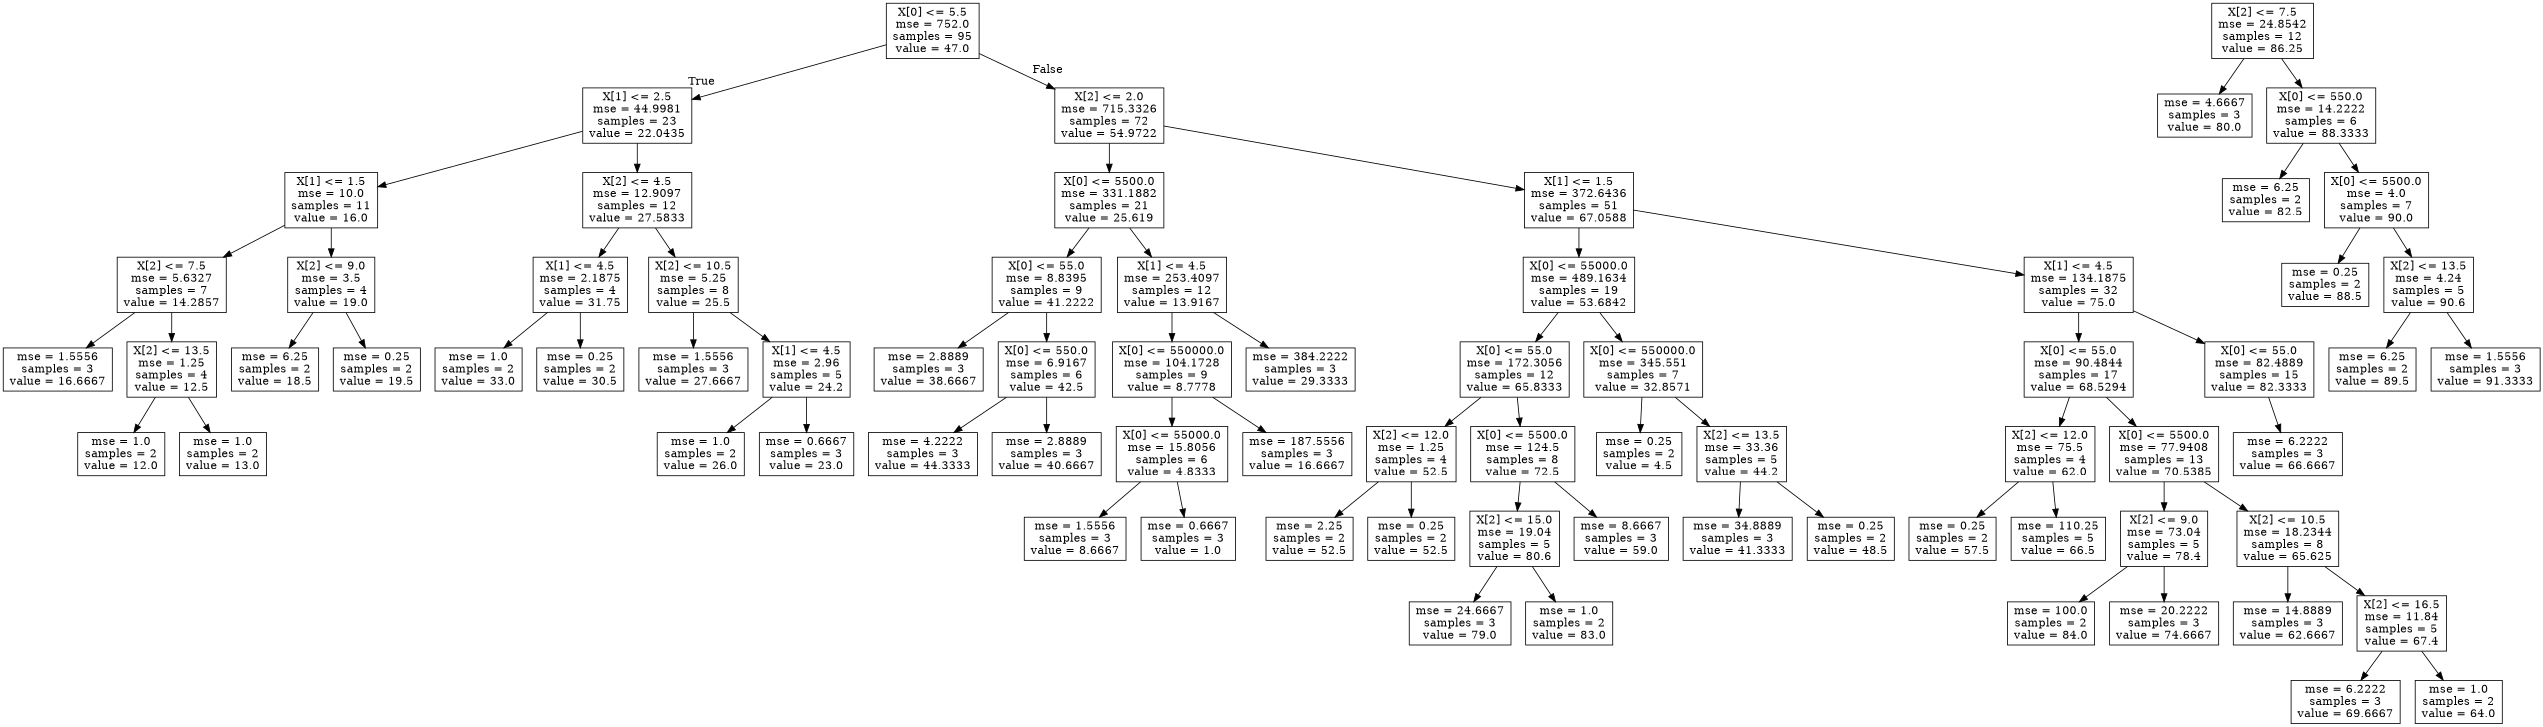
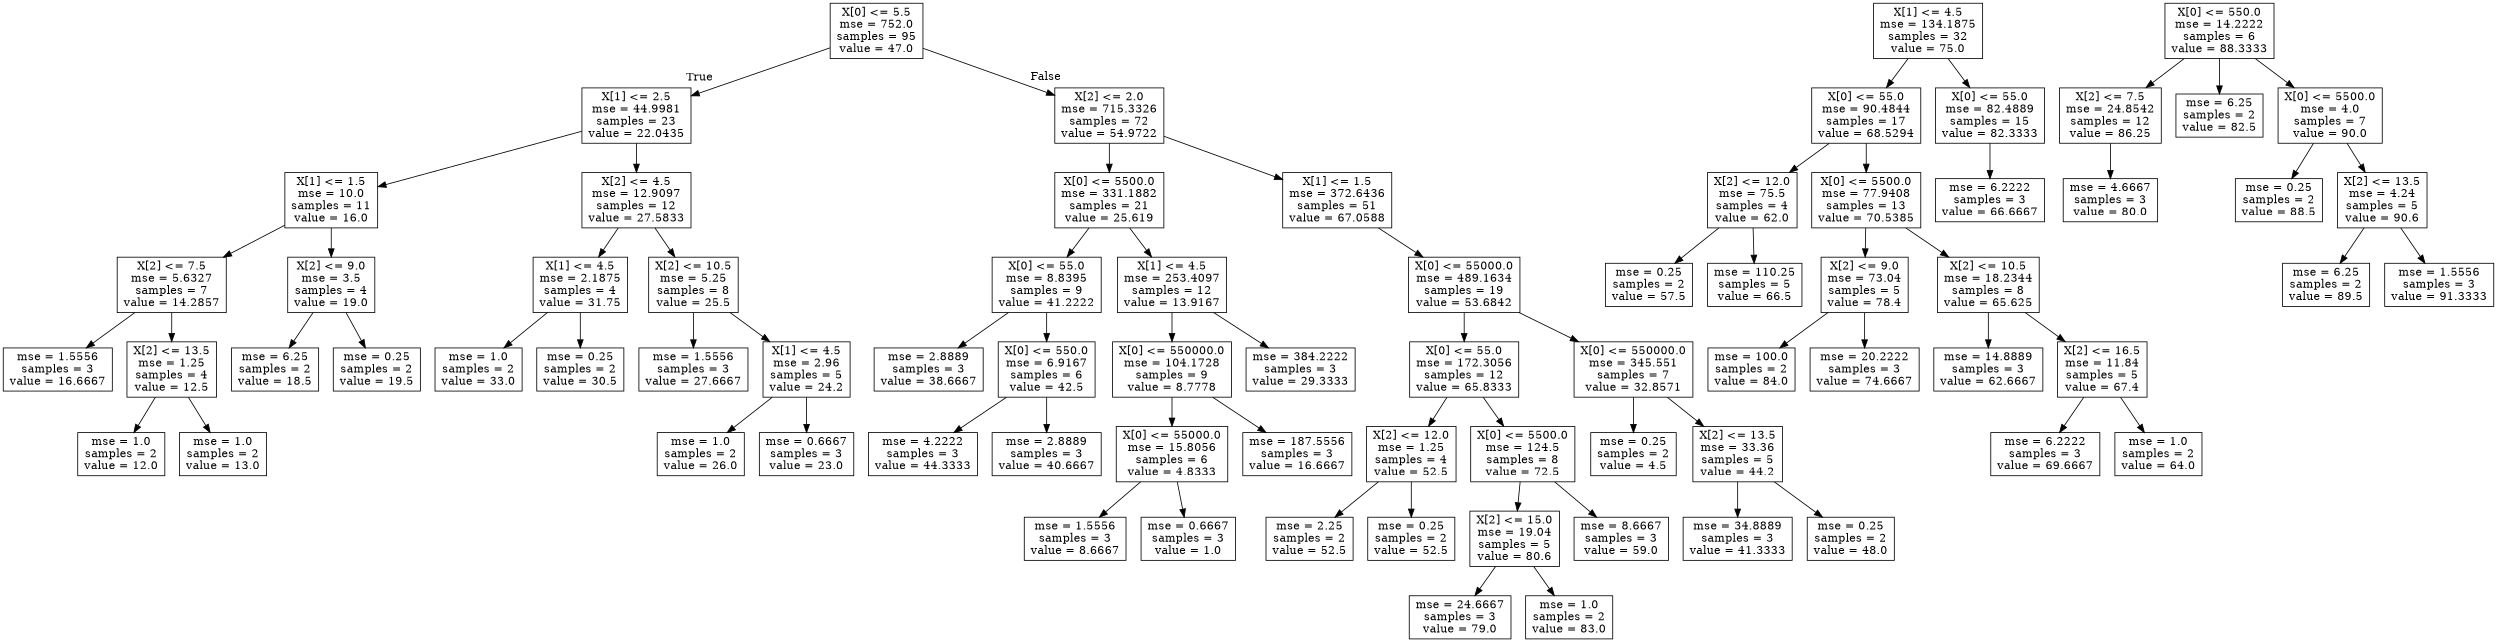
edge "X[2] <= 7.5 mse = 24.8542 samples = 12 value = 86.25" -> "X[0] <= 550.0 mse = 14.2222 samples = 6 value = 88.3333": reversed
edge "X[1] <= 1.5 mse = 372.6436 samples = 51 value = 67.0588" -> "X[1] <= 4.5 mse = 134.1875 samples = 32 value = 75.0": removed
node "mse = 0.25 samples = 2 value = 48.5": label "mse = 0.25 samples = 2 value = 48.5" -> "mse = 0.25 samples = 2 value = 48.0"
